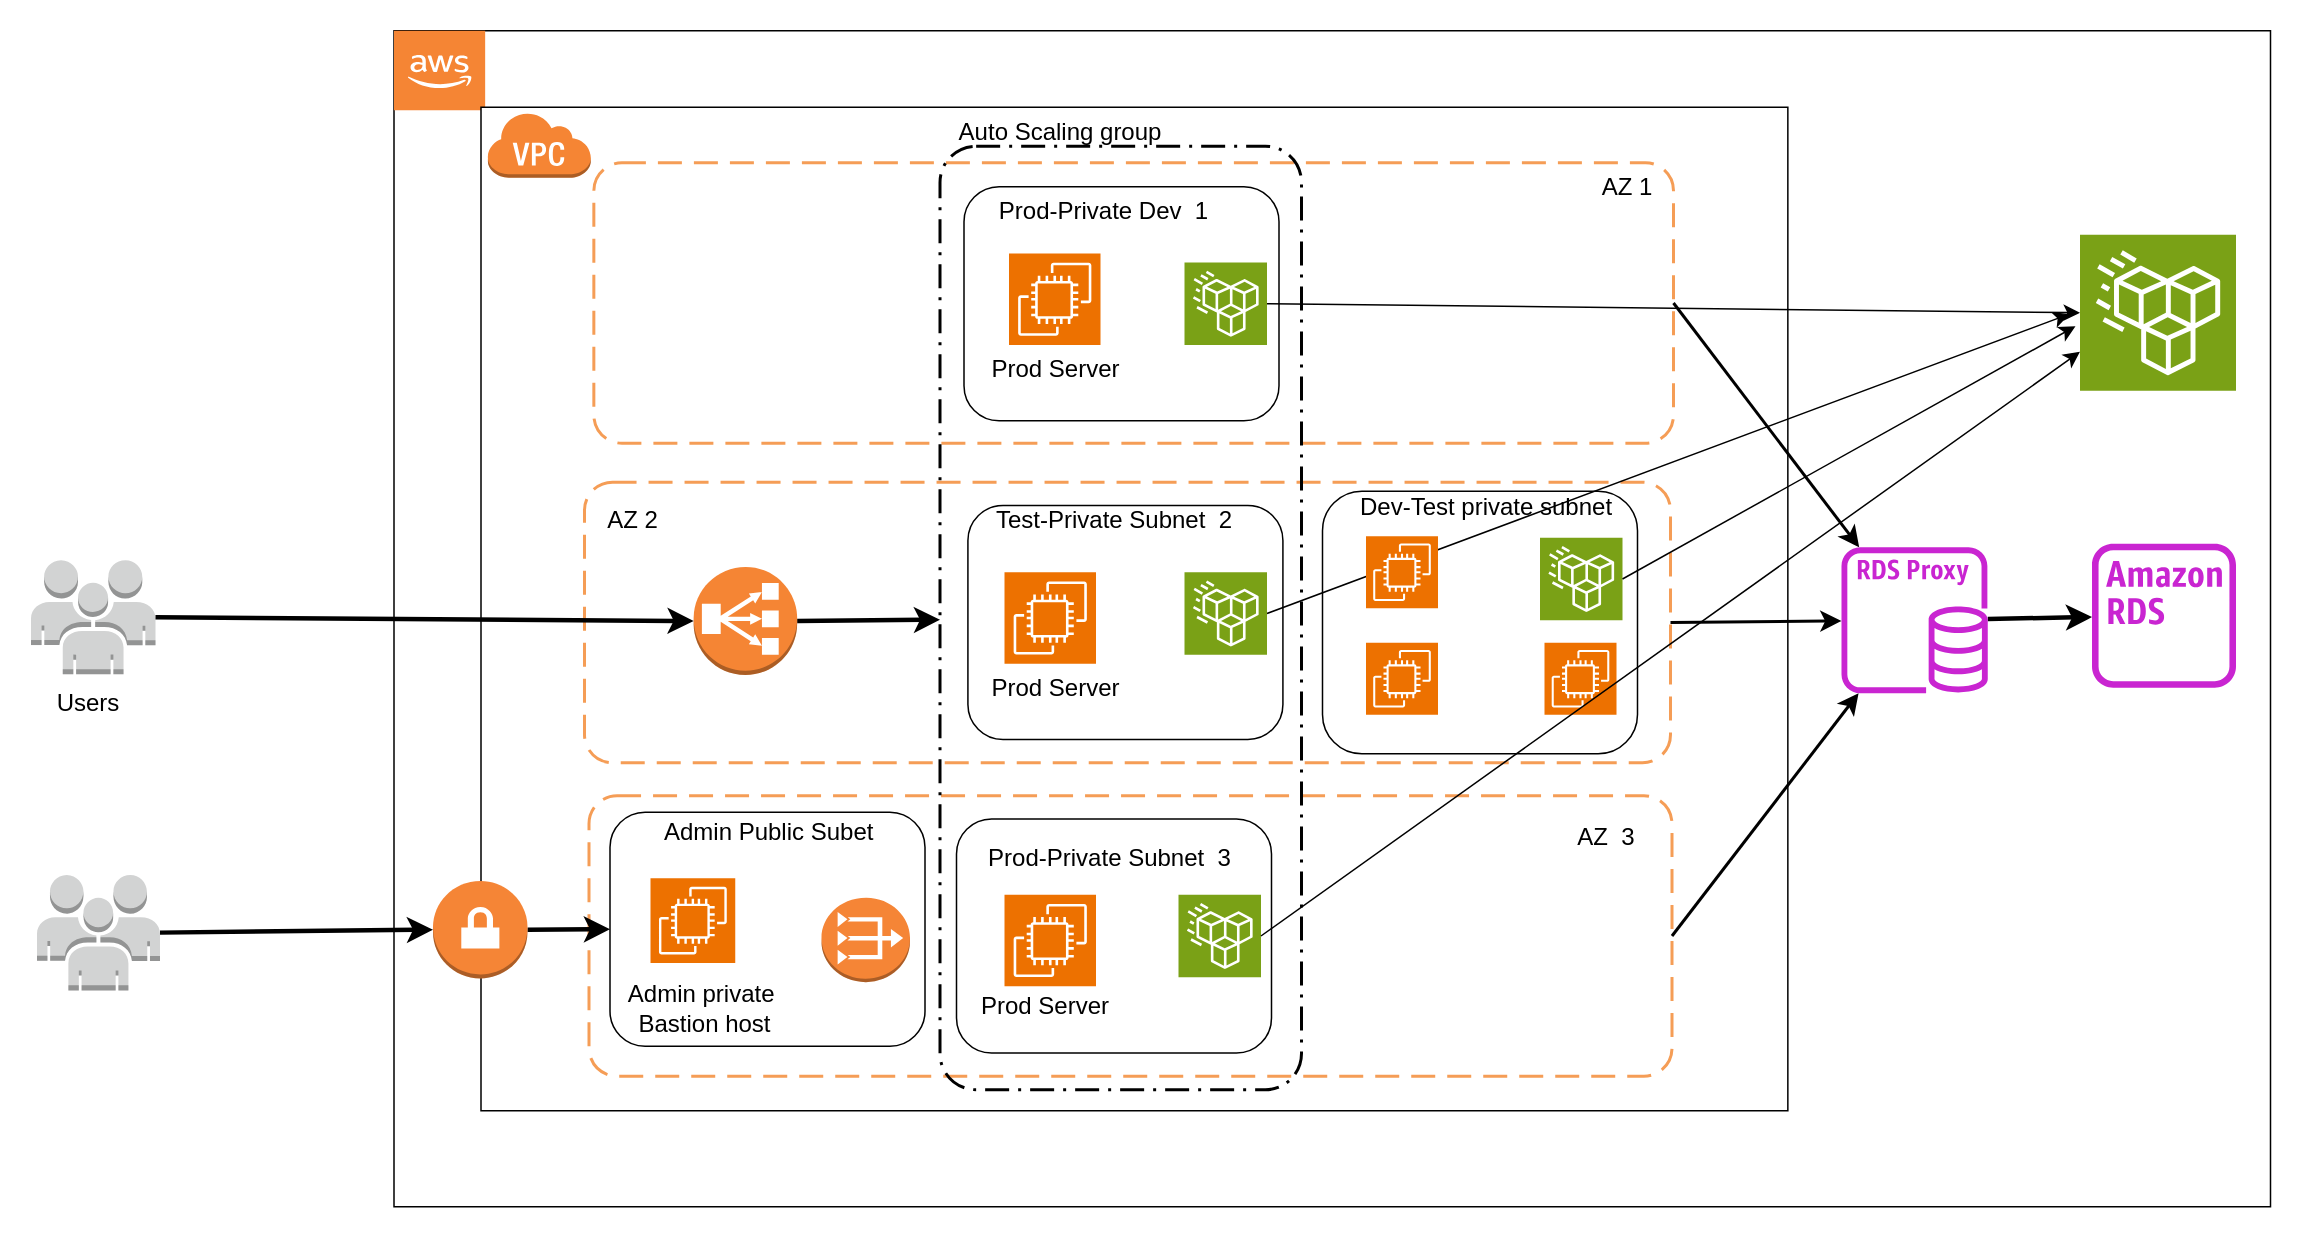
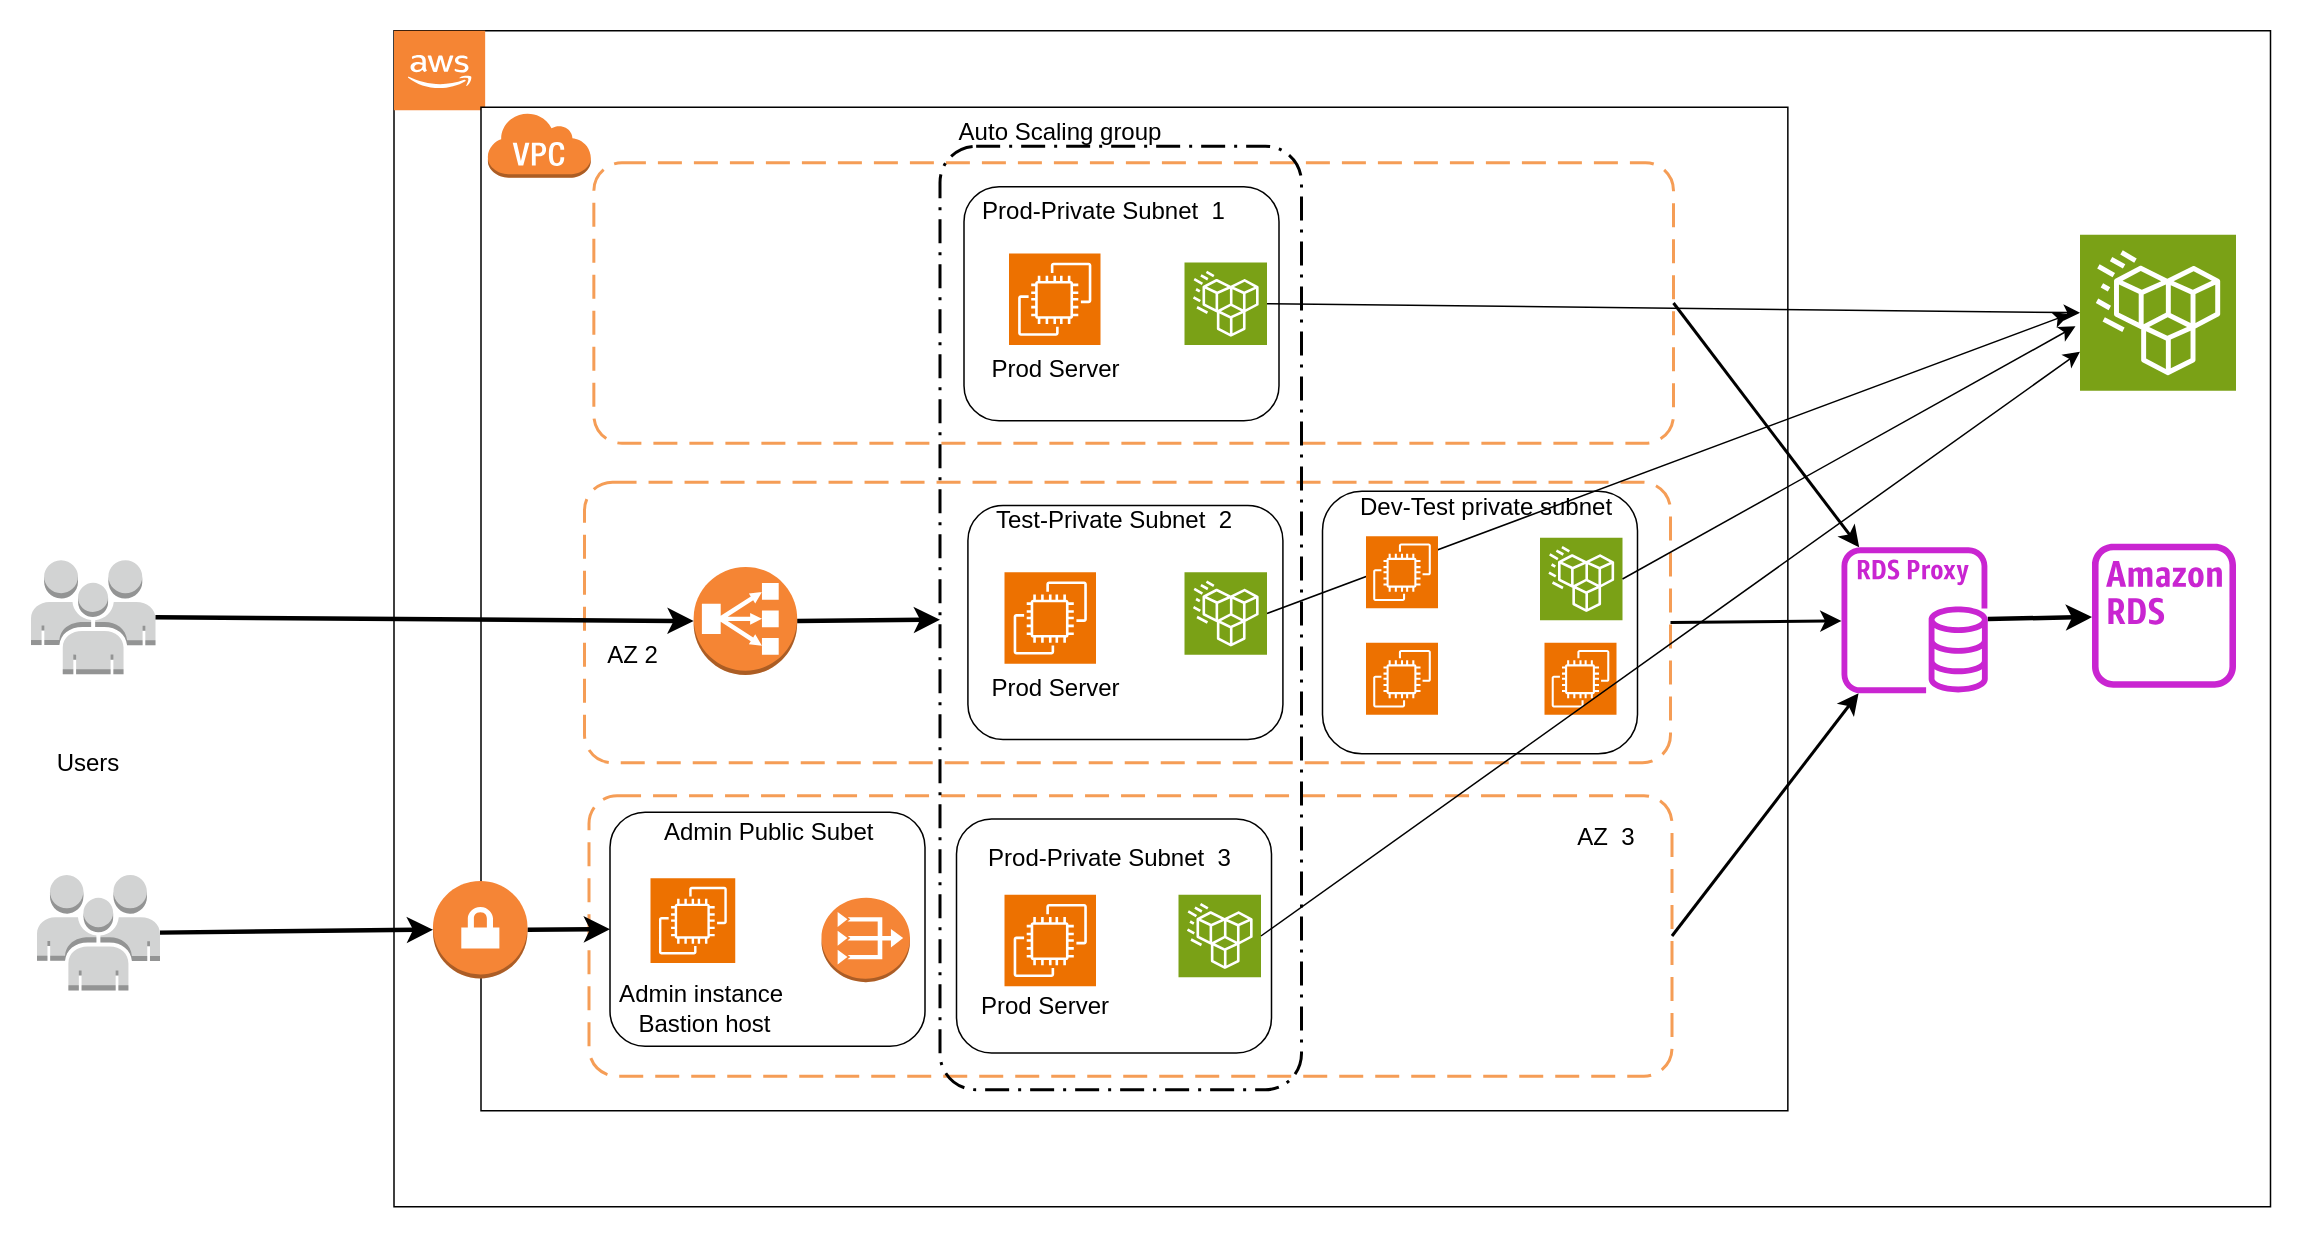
node "AZ 1": removed
node "Prod-Private Dev 1": label "Prod-Private Dev 1" -> "Prod-Private Subnet 1"
node "AZ 2": moved (633, 519) -> (633, 654)
node "Users": moved (88, 702) -> (88, 762)
node "Admin private Bastion host": label "Admin private Bastion host" -> "Admin instance Bastion host"
